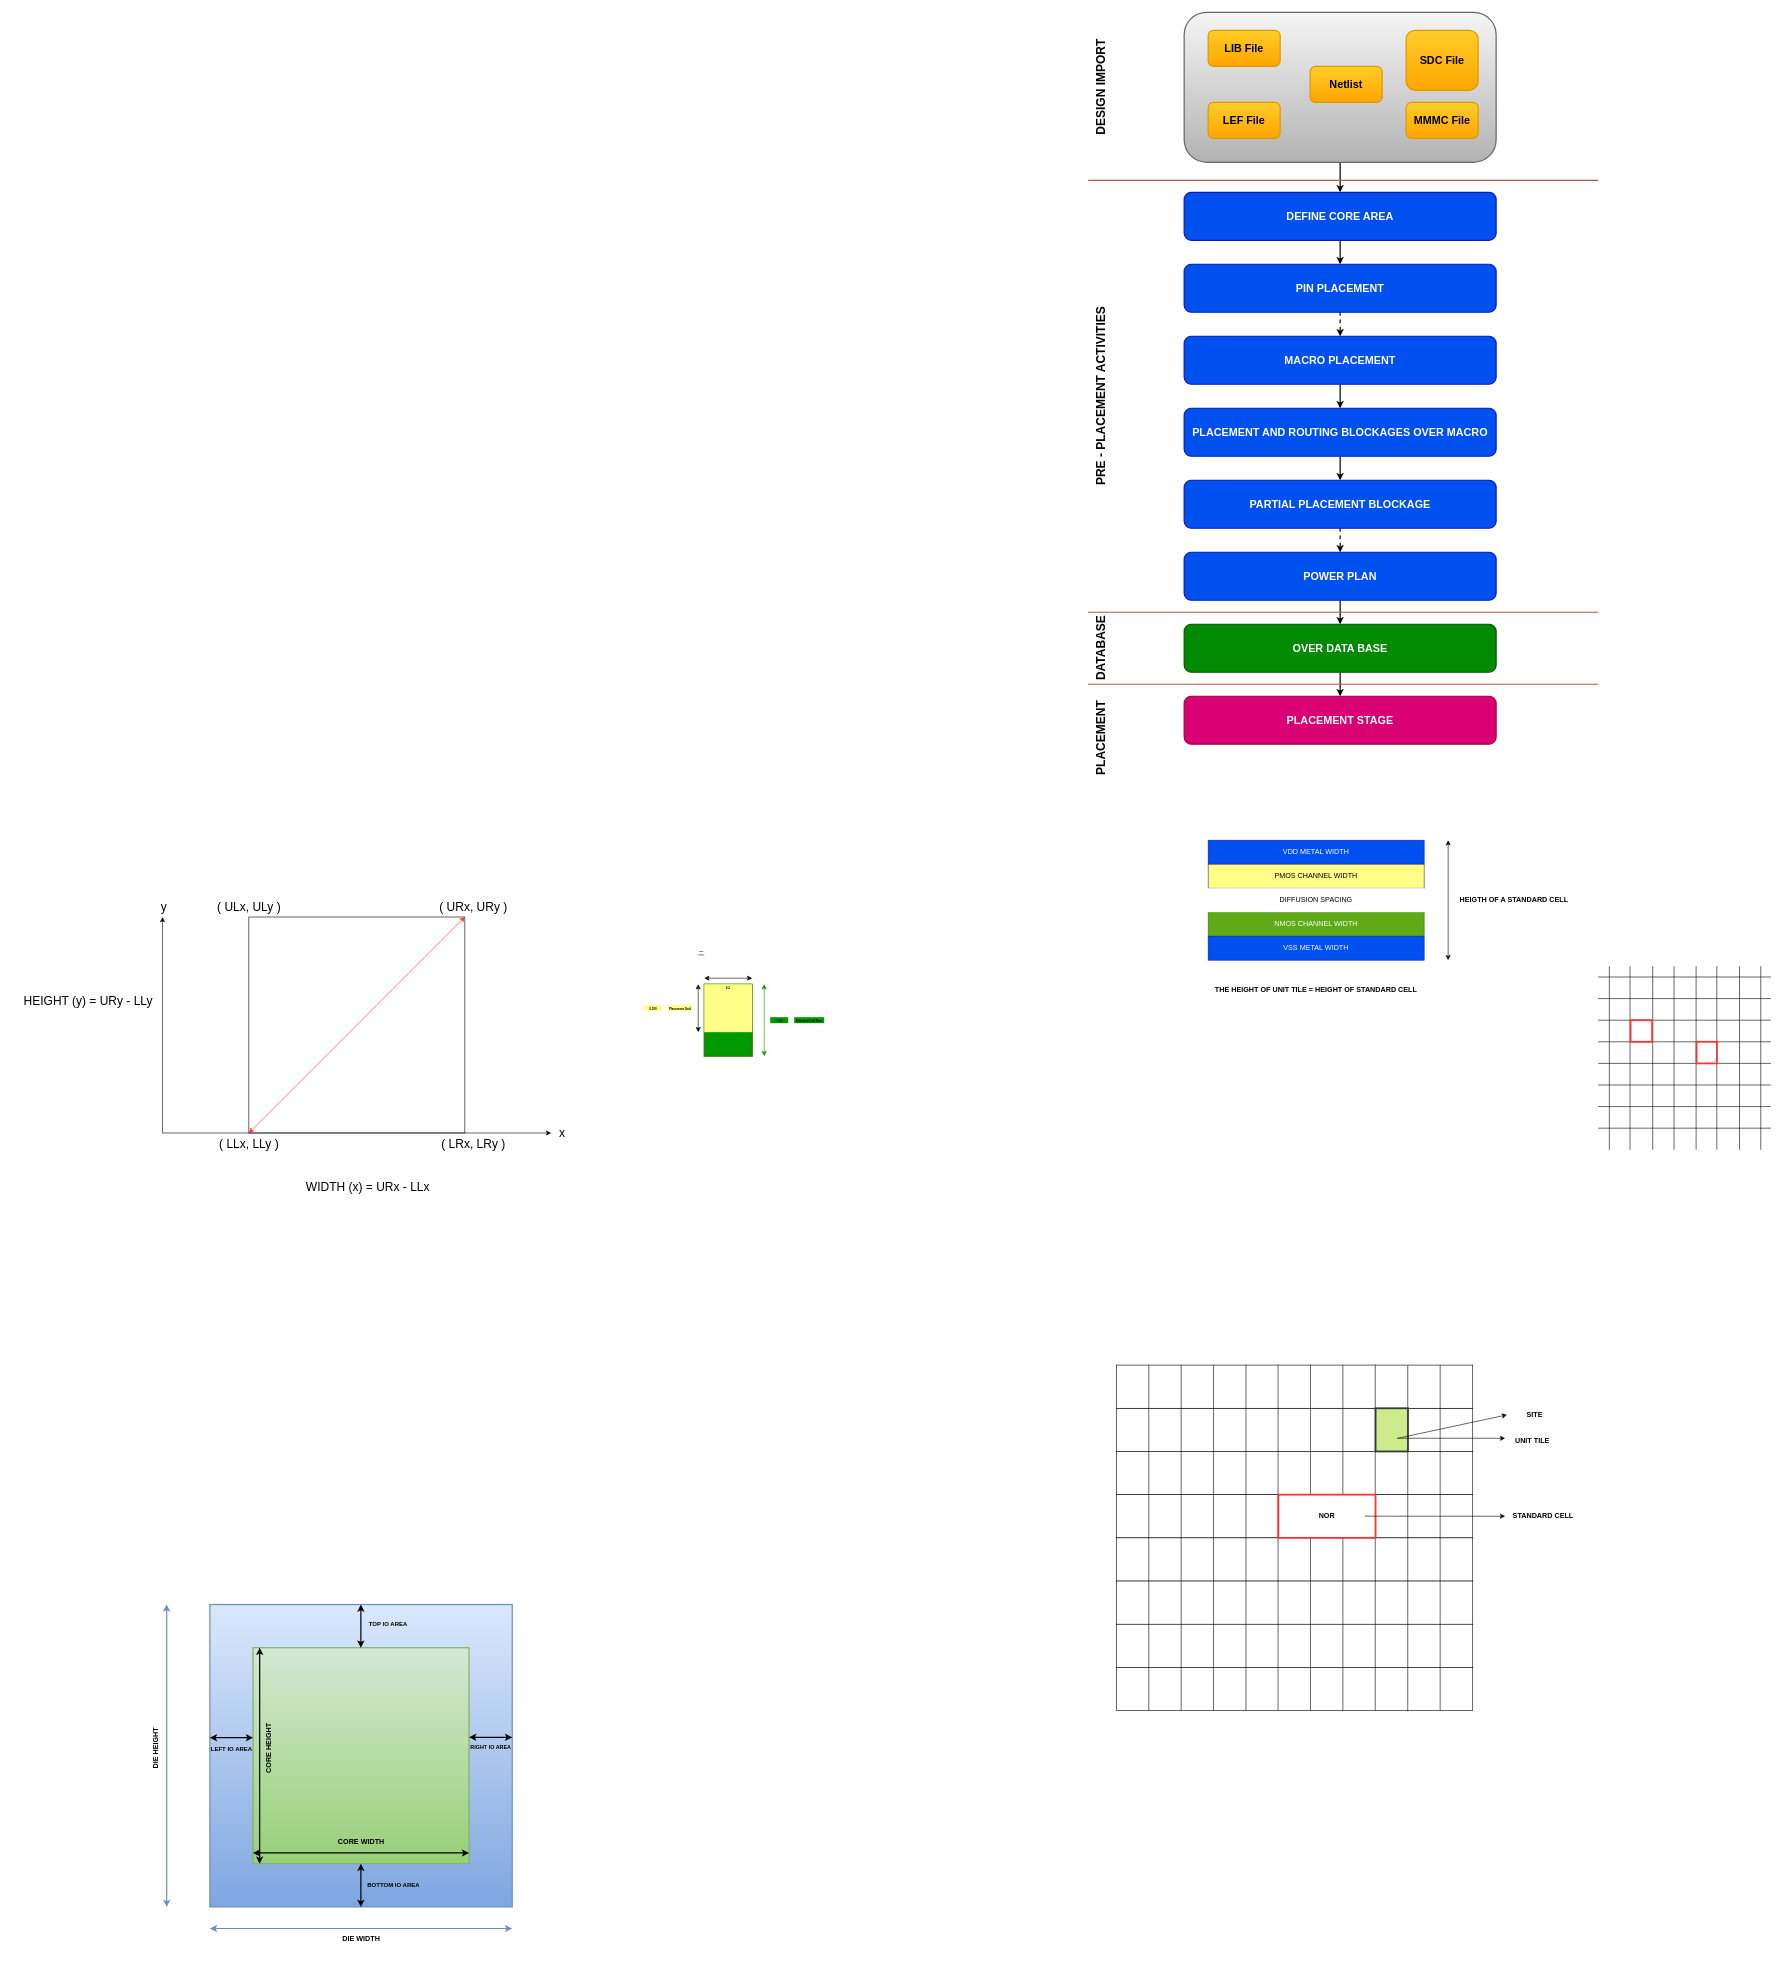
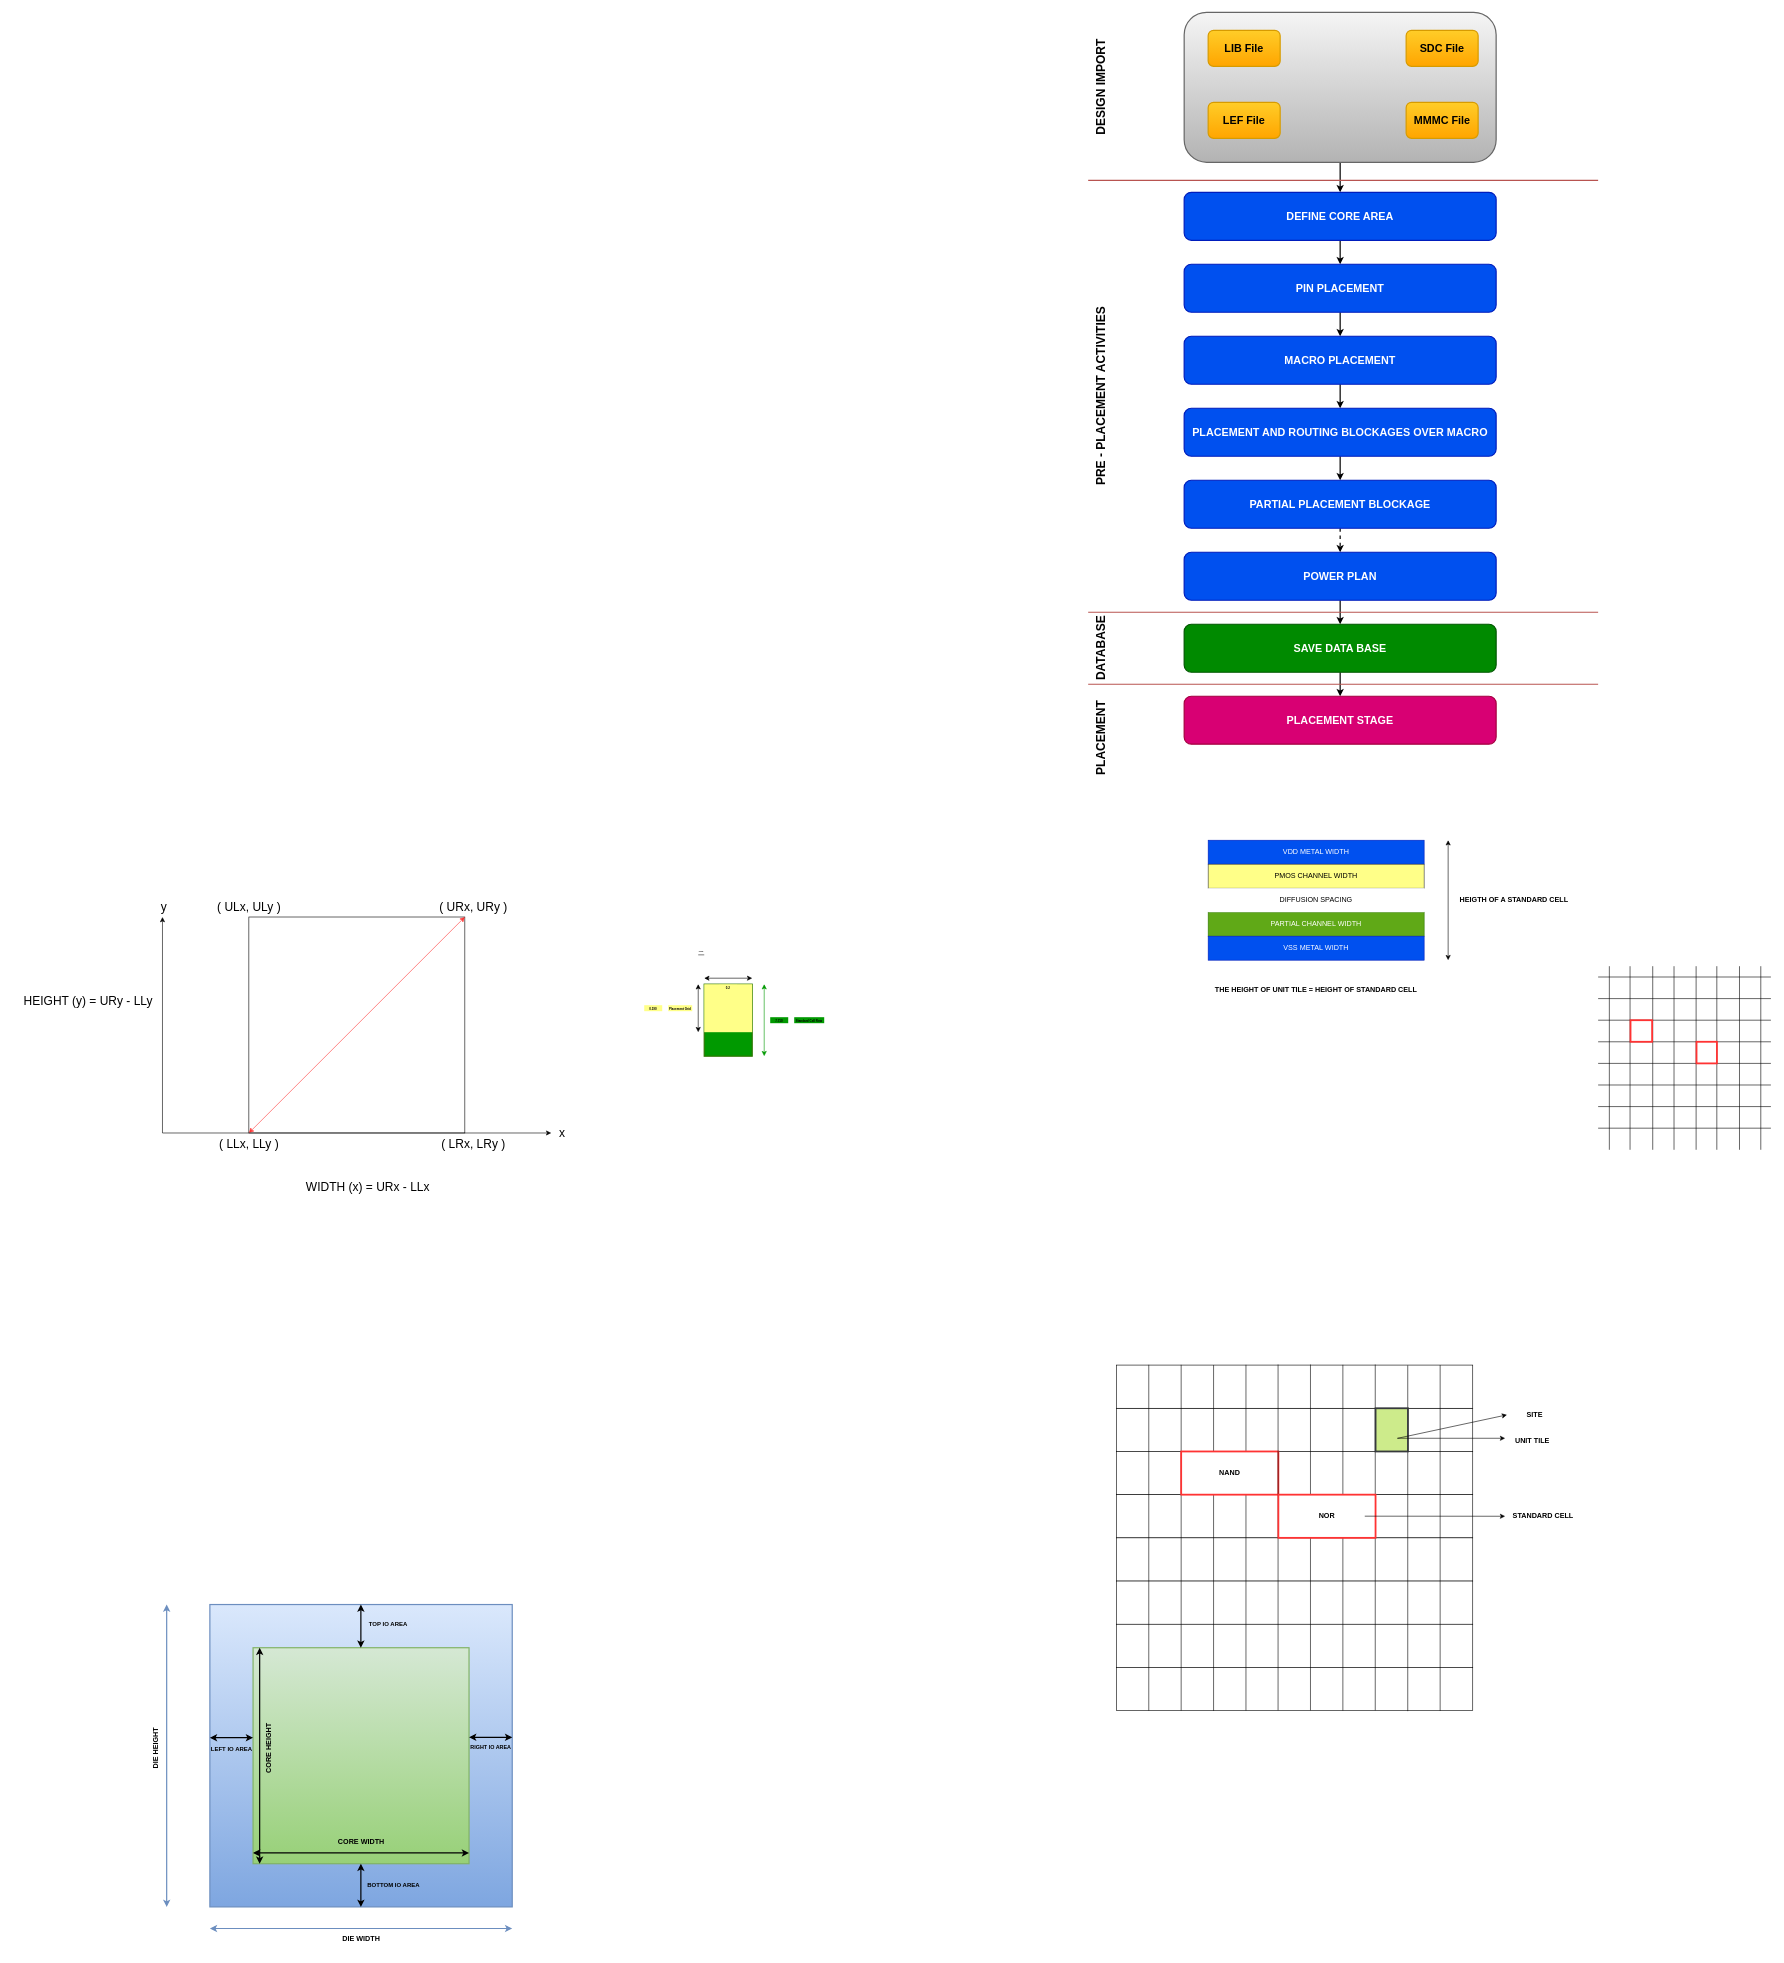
node "SDC File": size 72x60 -> 72x36
node "Netlist": removed
edge "PIN PLACEMENT" -> "MACRO PLACEMENT": style dashed -> solid
node "OVER DATA BASE": label "OVER DATA BASE" -> "SAVE DATA BASE"
node "NMOS CHANNEL WIDTH": label "NMOS CHANNEL WIDTH" -> "PARTIAL CHANNEL WIDTH"
node "NAND": added
